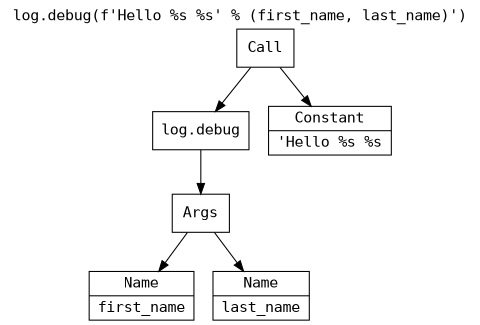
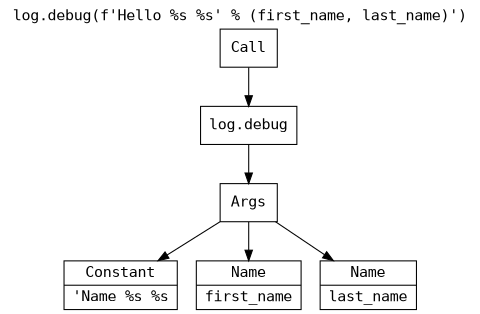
edge "Call" -> "Constant": now "Args" -> "Constant"
node "Constant": text "'Hello %s %s" -> "'Name %s %s"
